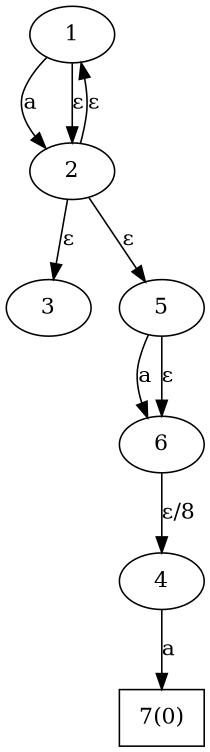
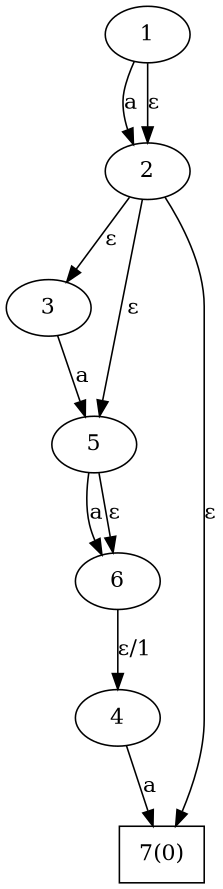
edge "2" -> "1": now "2" -> "7(0)"
edge "3" -> "5": added, label "a"
edge "6" -> "4": label "ε/8" -> "ε/1"
